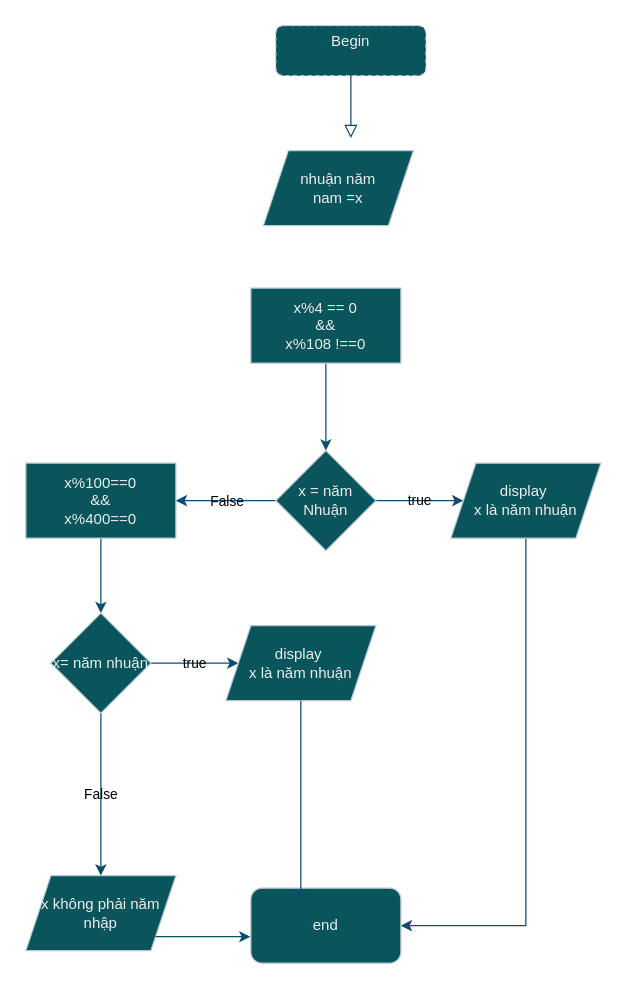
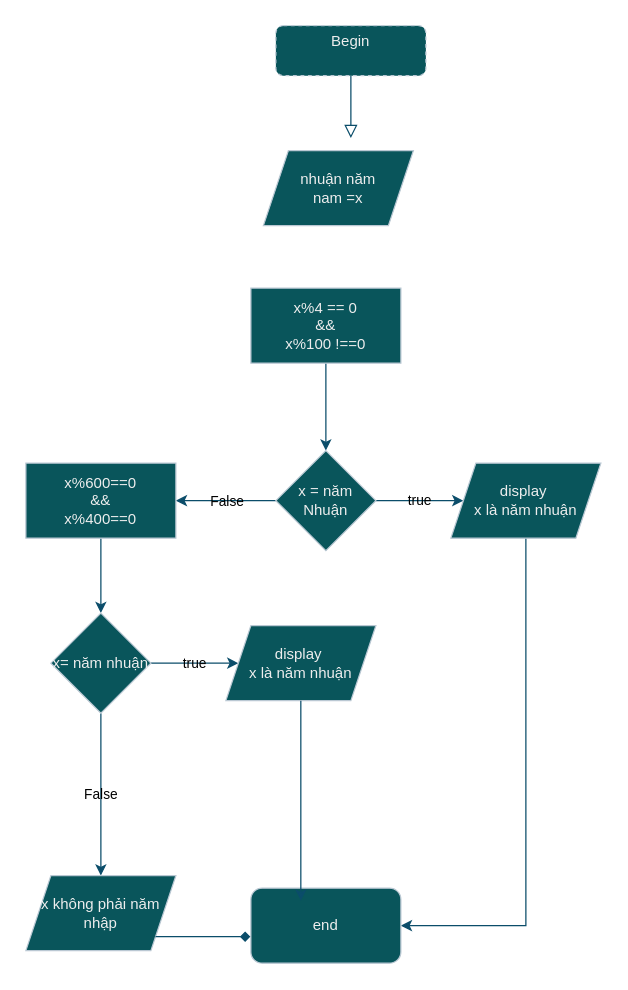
node "x%4 == 0 && x%108 !==0": label "x%4 == 0 && x%108 !==0" -> "x%4 == 0 && x%100 !==0"
node "x%100==0 && x%400==0": label "x%100==0 && x%400==0" -> "x%600==0 && x%400==0"
edge "x không phải năm nhập" -> "end": arrowhead classic -> diamond
